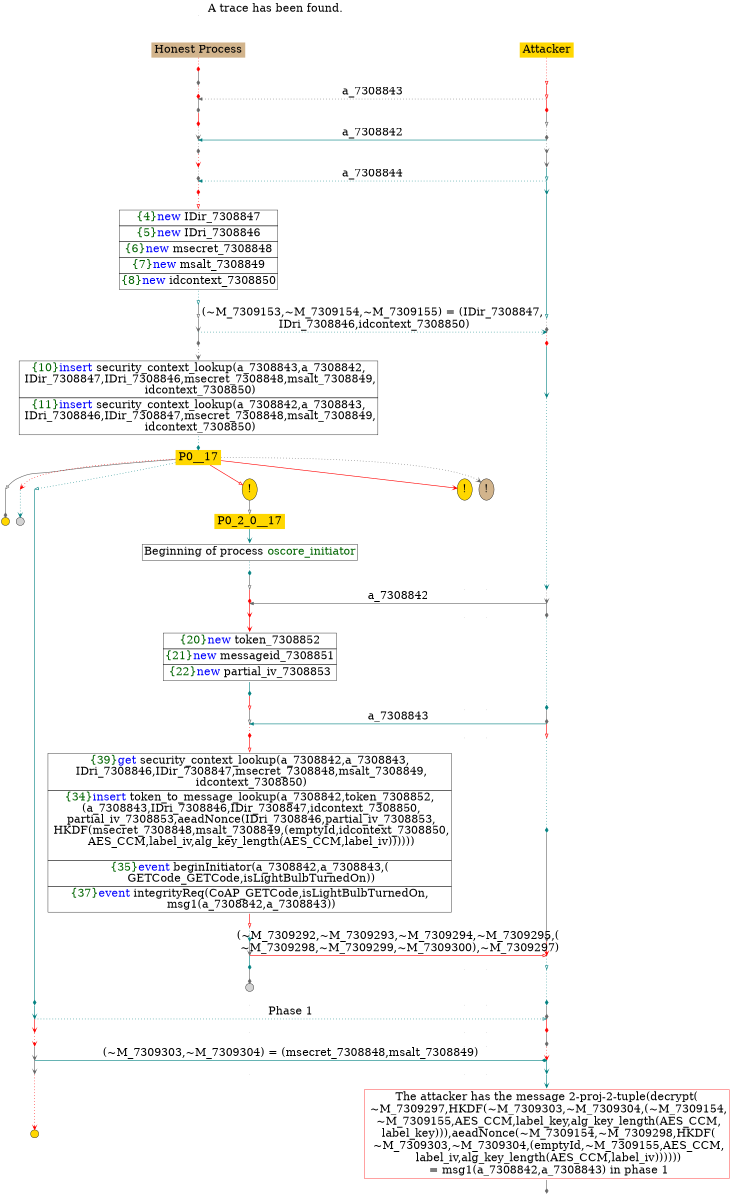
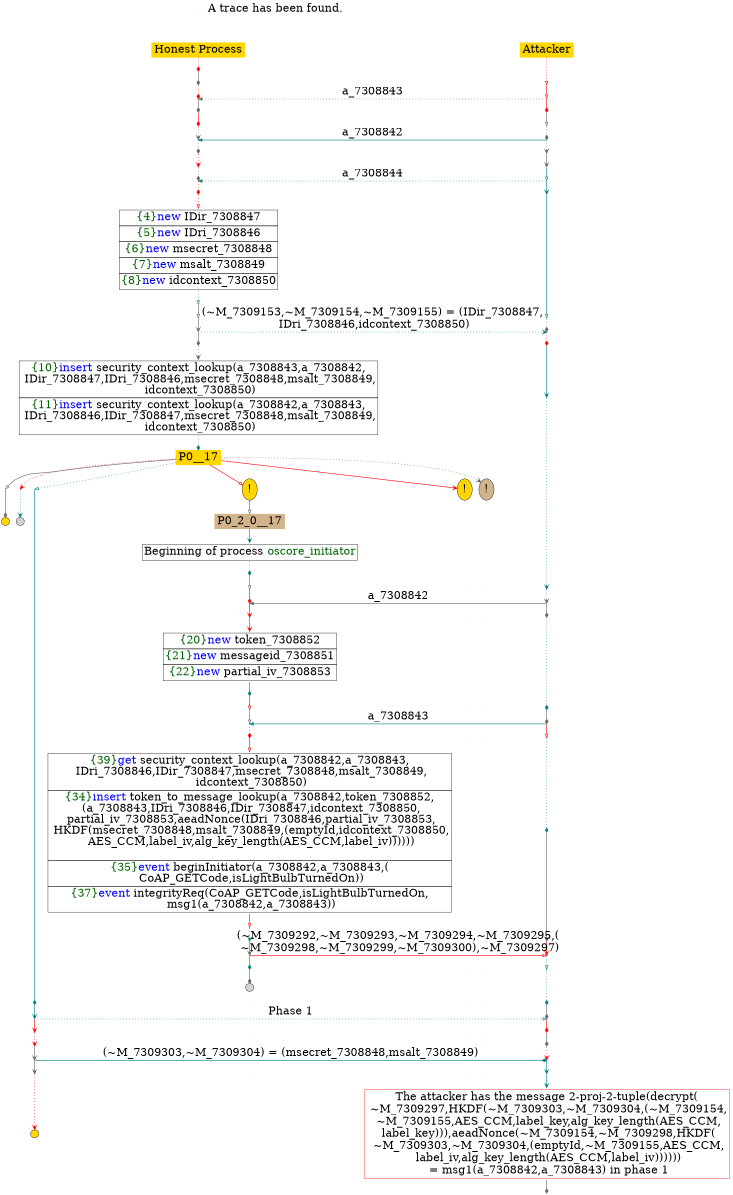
node "Honest Process": fillcolor tan -> gold
node "P0_2_0__17": fillcolor gold -> tan
node "{39}": text "GETCode_GETCode,isLightBulbTurnedOn))" -> "CoAP_GETCode,isLightBulbTurnedOn))"
